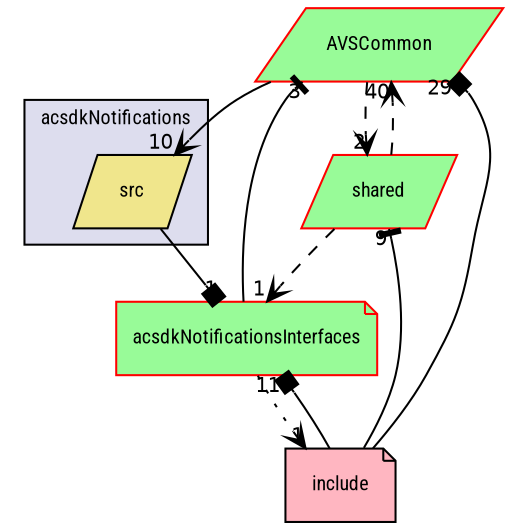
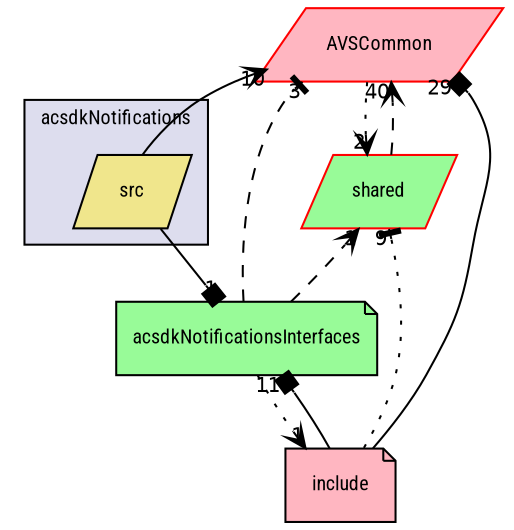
node "AVSCommon": fillcolor palegreen -> lightpink
edge "AVSCommon" -> "src": reversed
edge "AVSCommon" -> "shared": style dashed -> dotted
edge "acsdkNotificationsInterfaces" -> "AVSCommon": style solid -> dashed
edge "shared" -> "acsdkNotificationsInterfaces": reversed
node "acsdkNotificationsInterfaces": color red -> black
edge "include" -> "shared": style solid -> dotted
